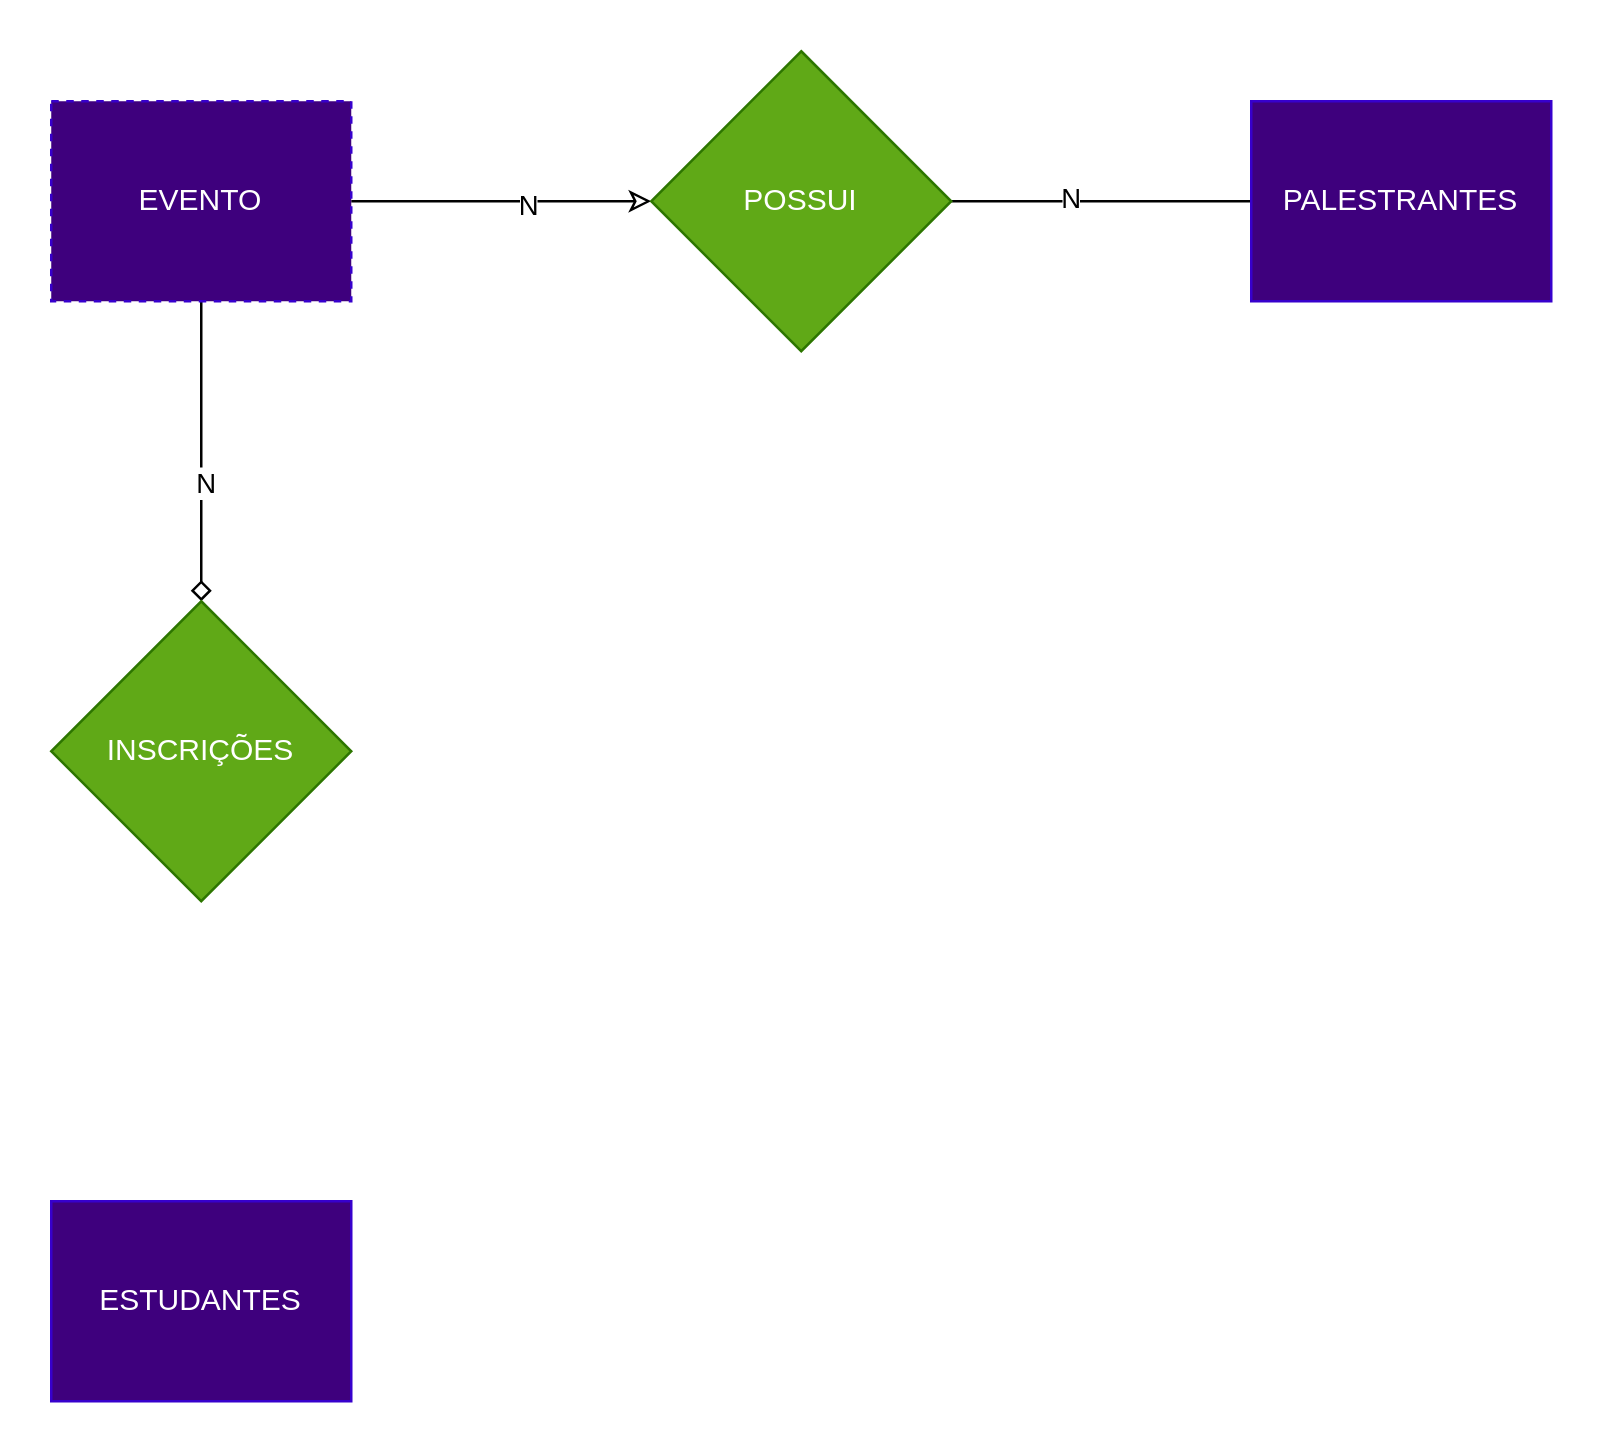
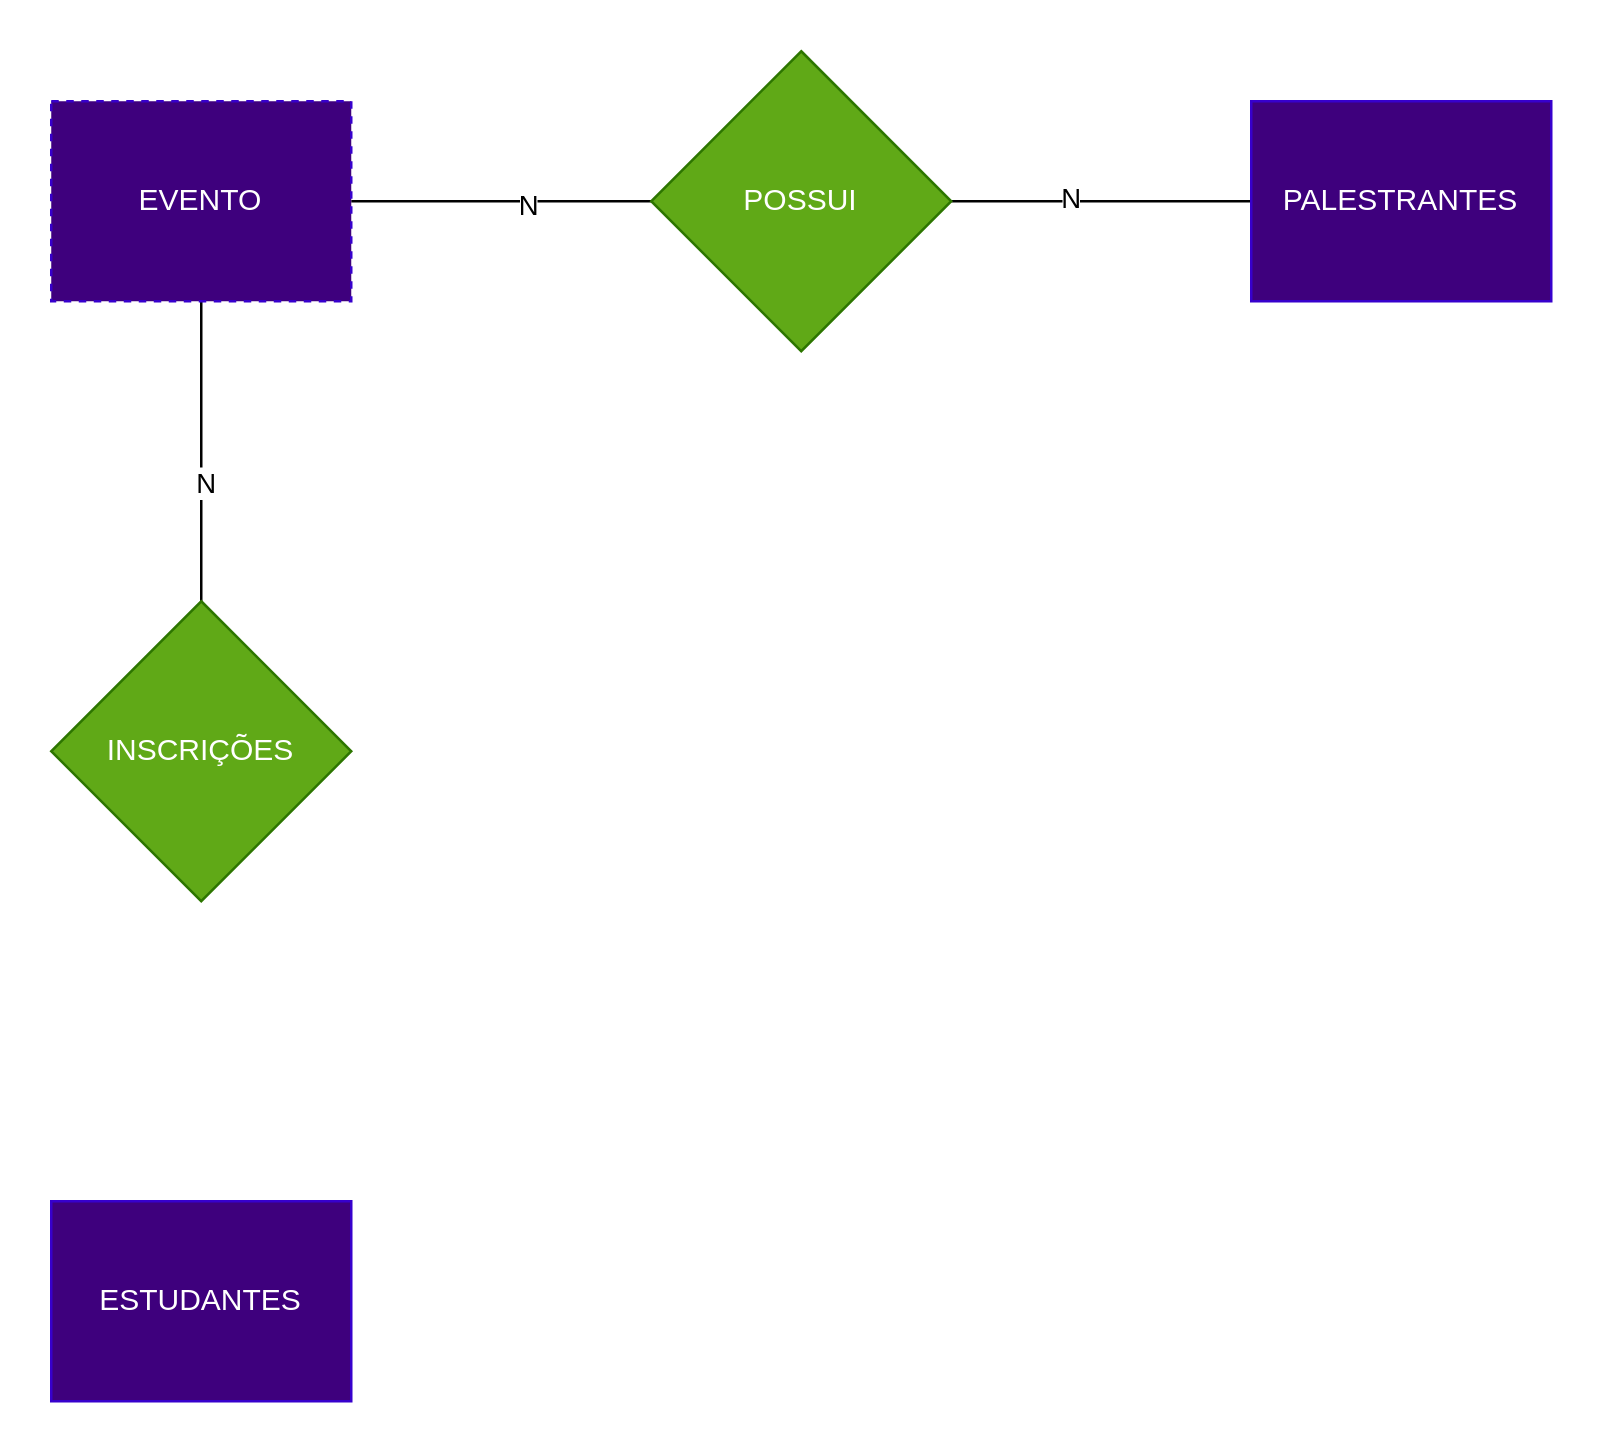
edge "EVENTO" -> "POSSUI": arrowhead classic -> none
edge "EVENTO" -> "INSCRIÇÕES": arrowhead diamond -> none
